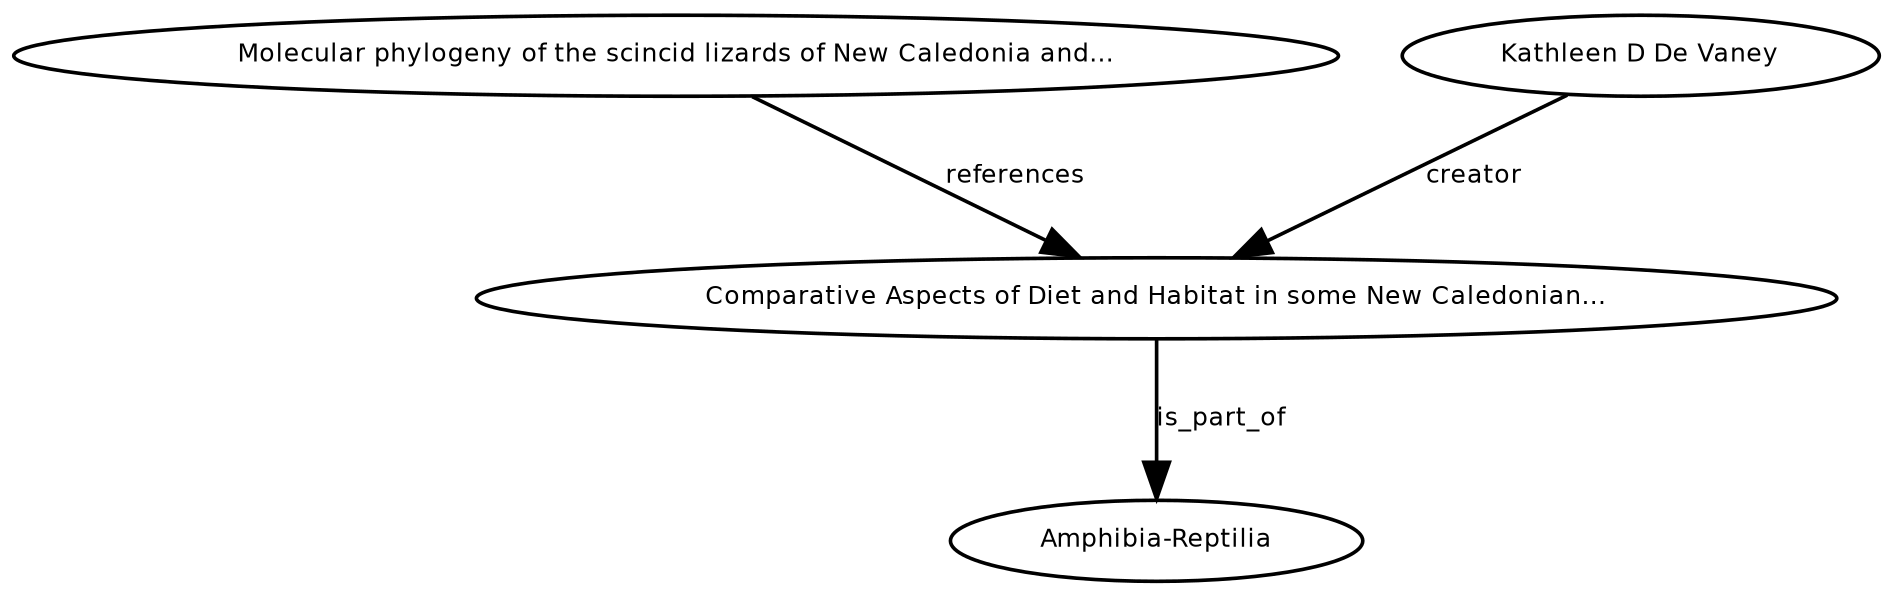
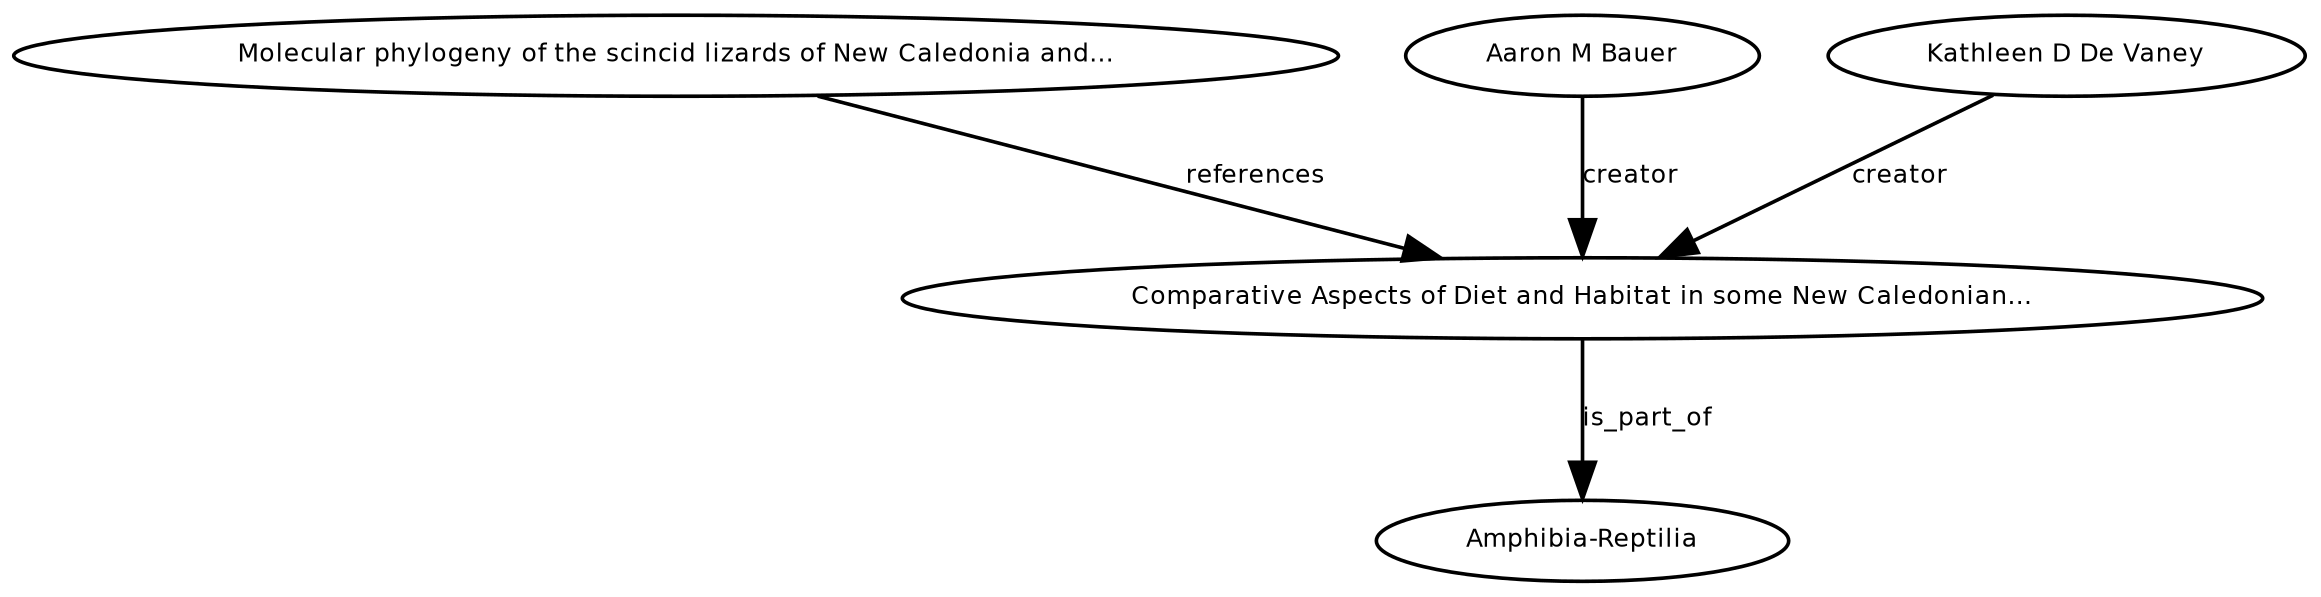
node "Aaron M Bauer": added
